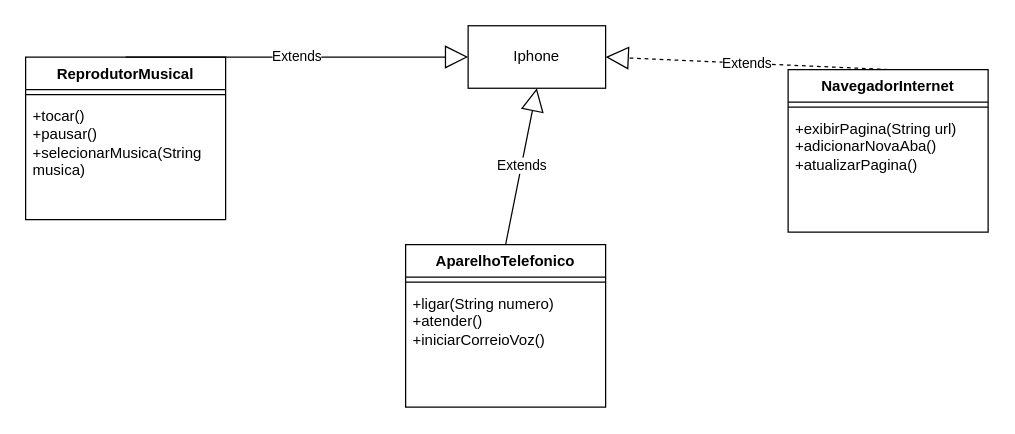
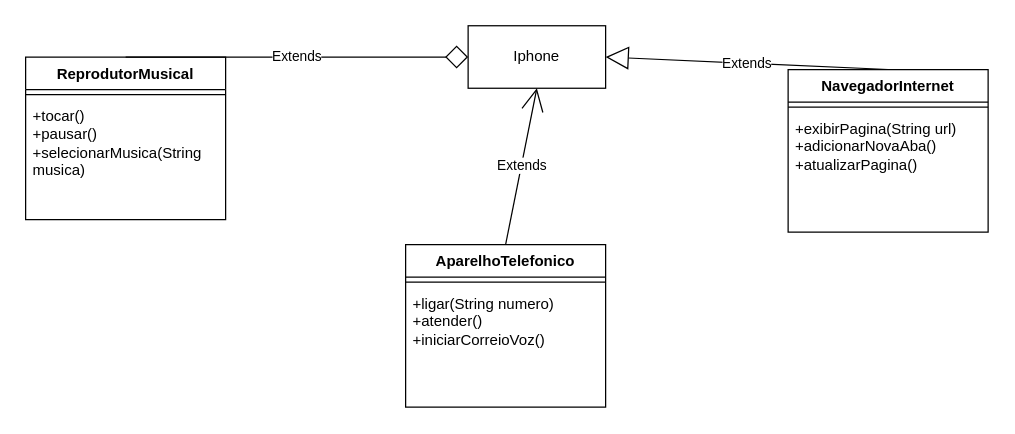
edge "ReprodutorMusical" -> "Iphone": arrowhead block -> diamond
edge "NavegadorInternet" -> "Iphone": style dashed -> solid
edge "AparelhoTelefonico" -> "Iphone": arrowhead block -> open
